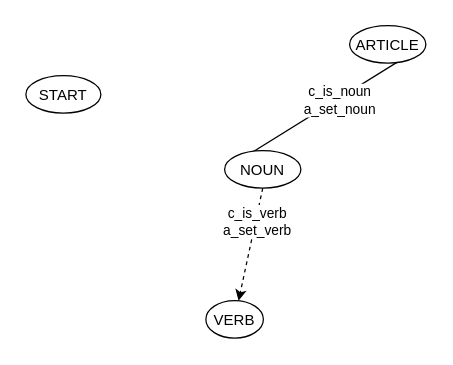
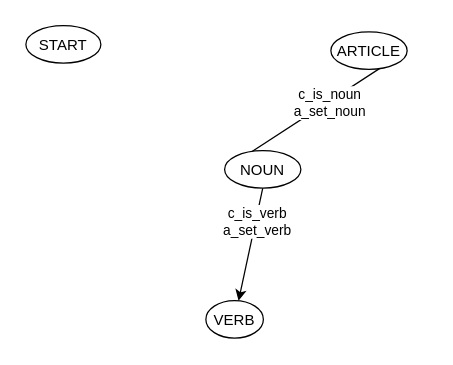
node "ARTICLE": moved (388, 44) -> (369, 51)
node "START": moved (63, 94) -> (63, 44)
edge "NOUN" -> "VERB": style dashed -> solid
